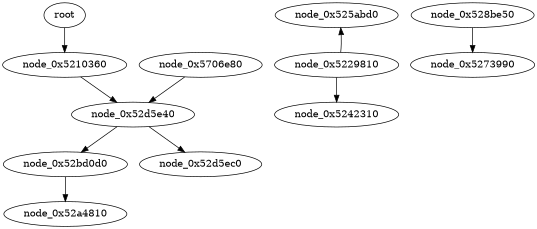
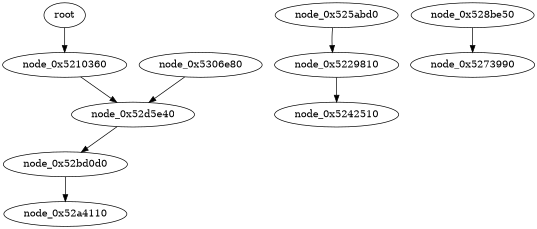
edge "node_0x5229810" -> "node_0x525abd0": reversed
node "node_0x5706e80": label "node_0x5706e80" -> "node_0x5306e80"
node "node_0x5242310": label "node_0x5242310" -> "node_0x5242510"
node "node_0x52d5ec0": removed
node "node_0x52a4810": label "node_0x52a4810" -> "node_0x52a4110"
